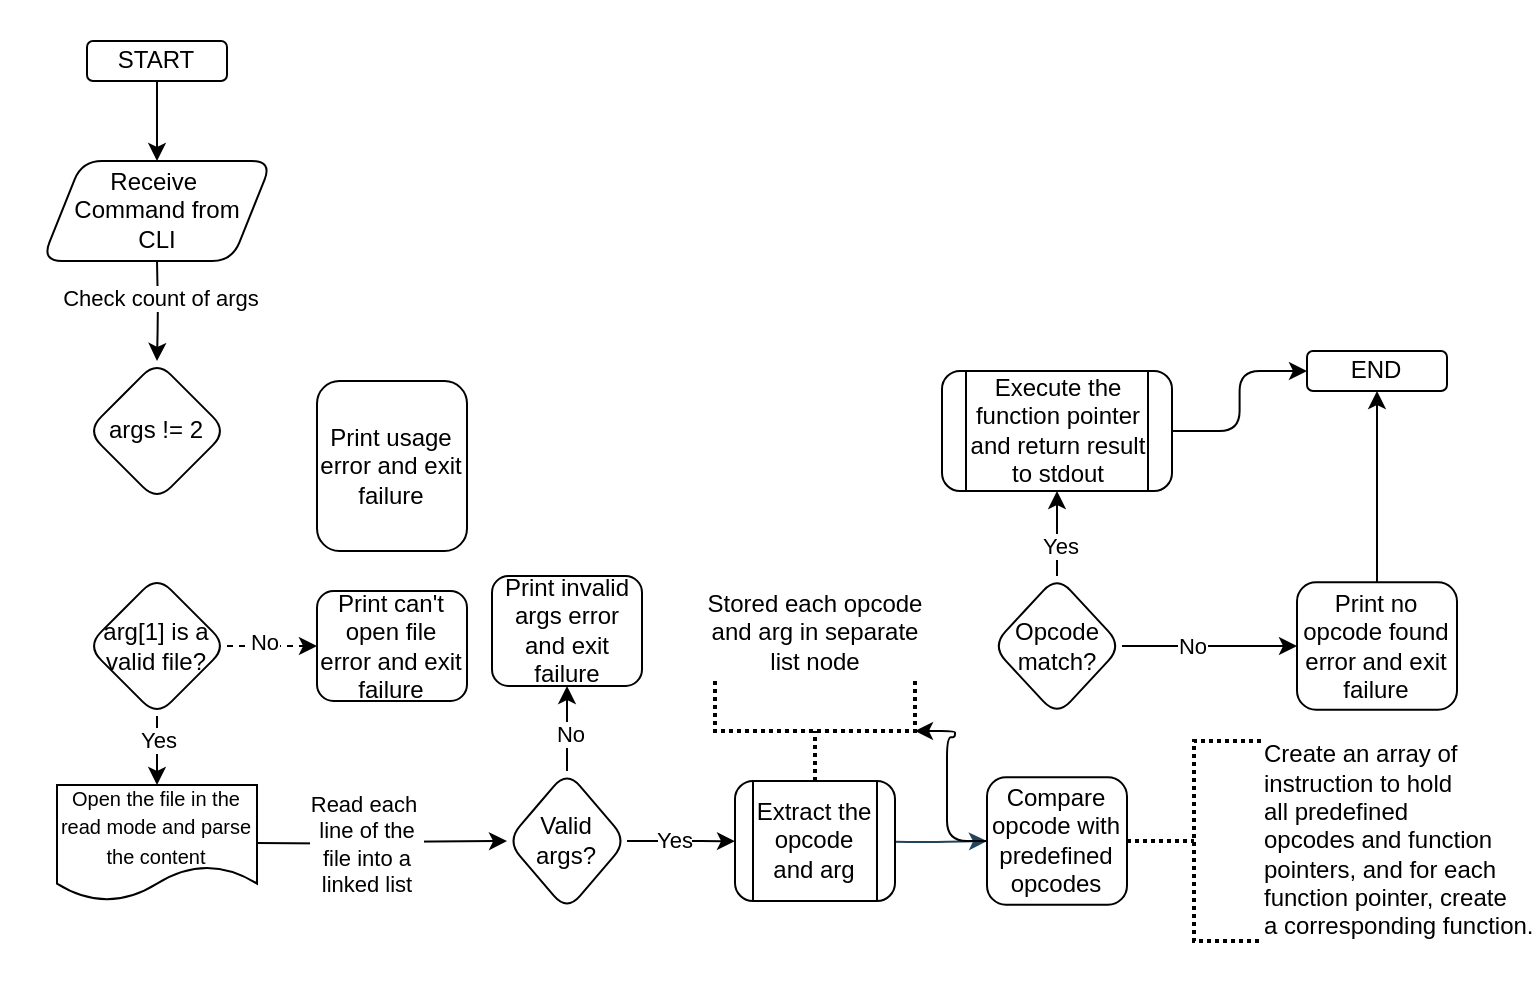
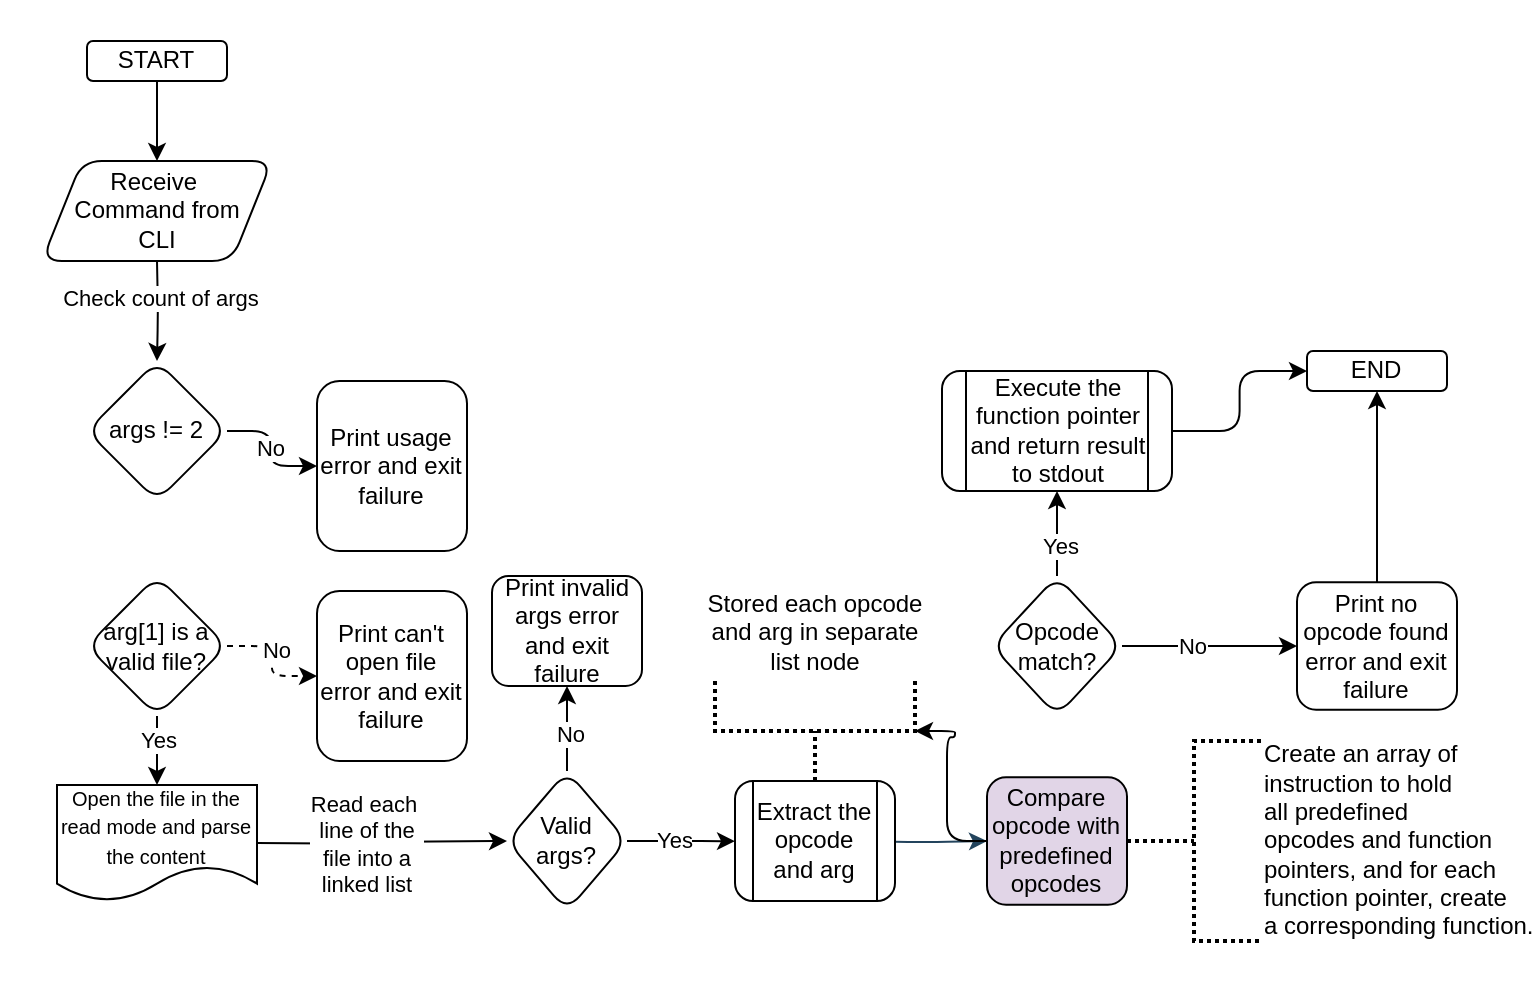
edge "args != 2" -> "Print usage error and exit failure": added, label "No"
node "Print can't open file error and exit failure": size 150x110 -> 150x170
node "Compare opcode with predefined opcodes": fillcolor #ffffff -> #e1d5e7
